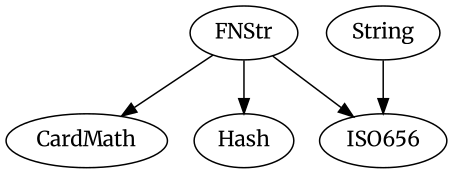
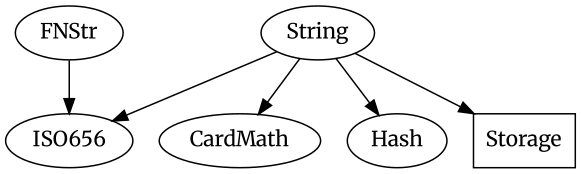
edge "FNStr" -> "Hash": now "String" -> "Hash"
edge "FNStr" -> "CardMath": now "String" -> "CardMath"
node "Storage": added
